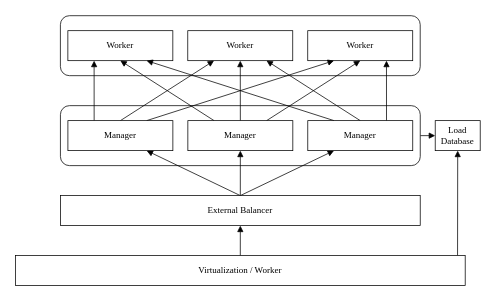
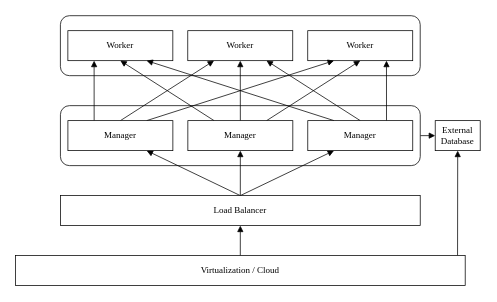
node "Load Database": label "Load Database" -> "External Database"
node "External Balancer": label "External Balancer" -> "Load Balancer"
node "Virtualization / Worker": label "Virtualization / Worker" -> "Virtualization / Cloud"
